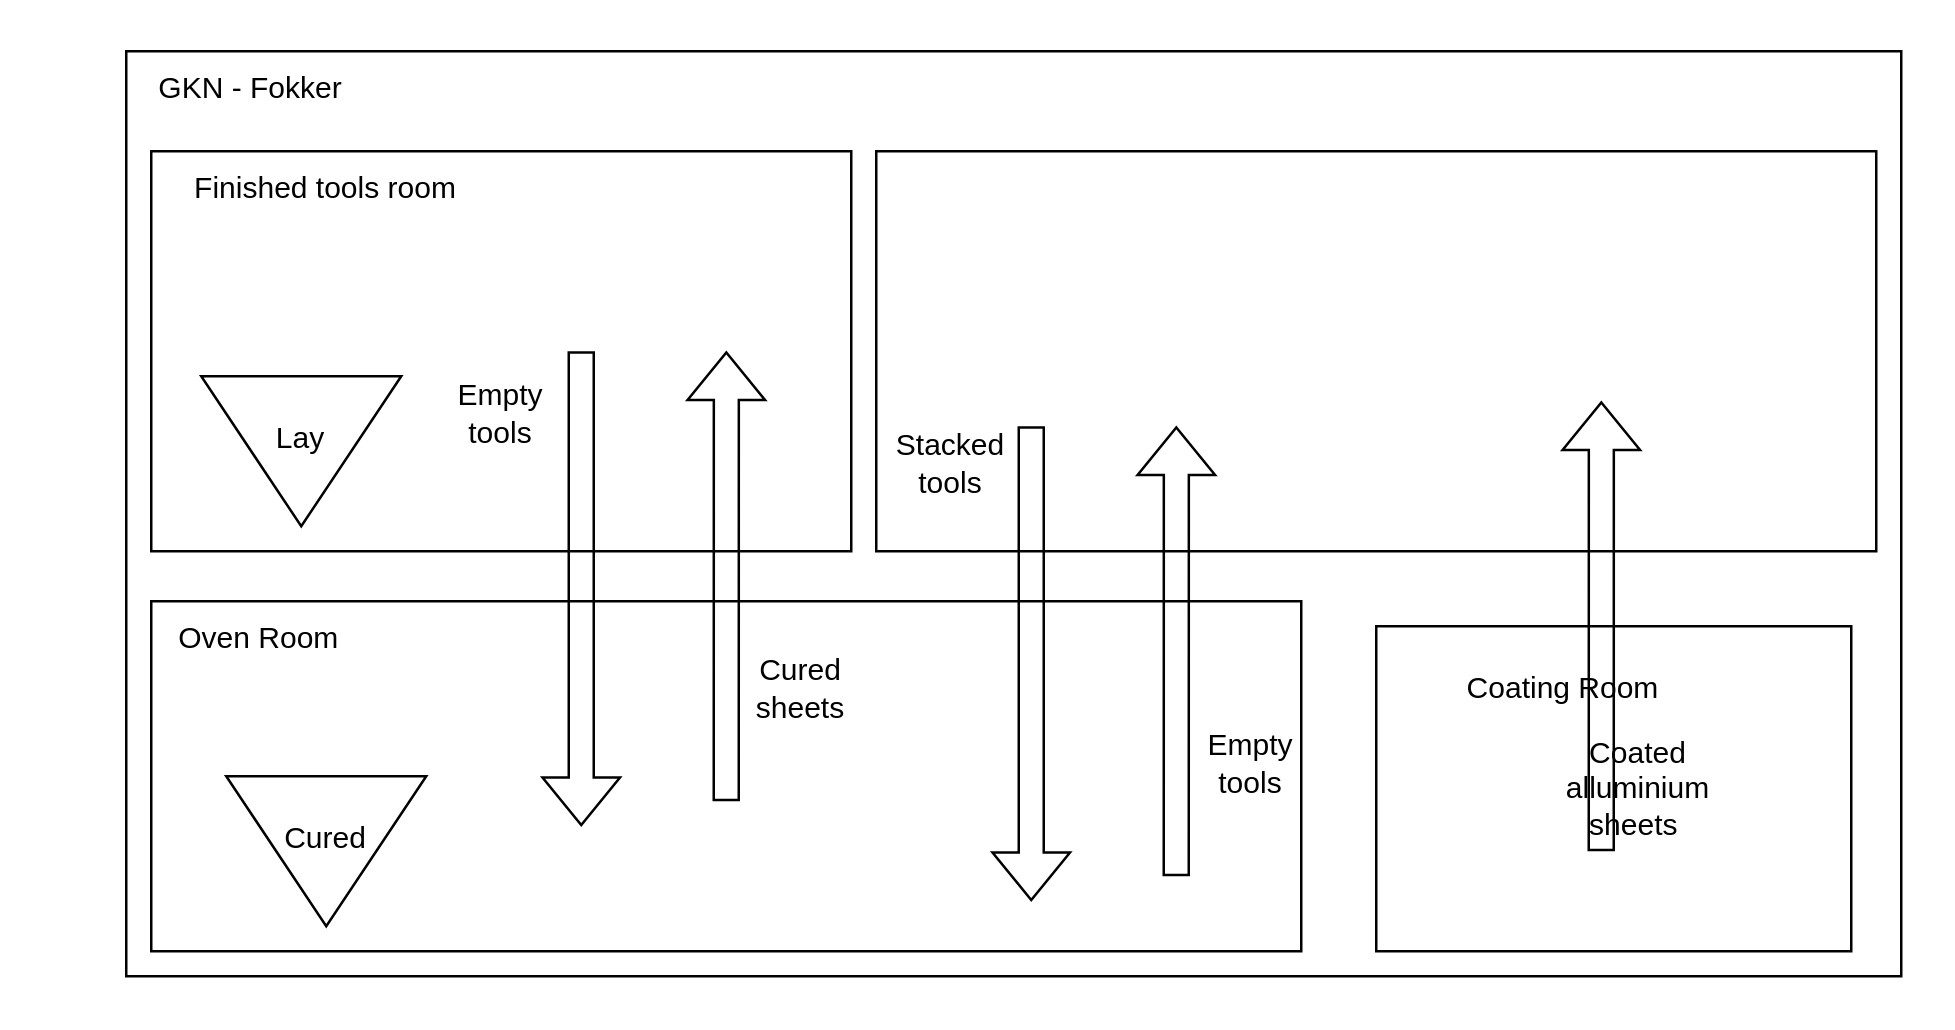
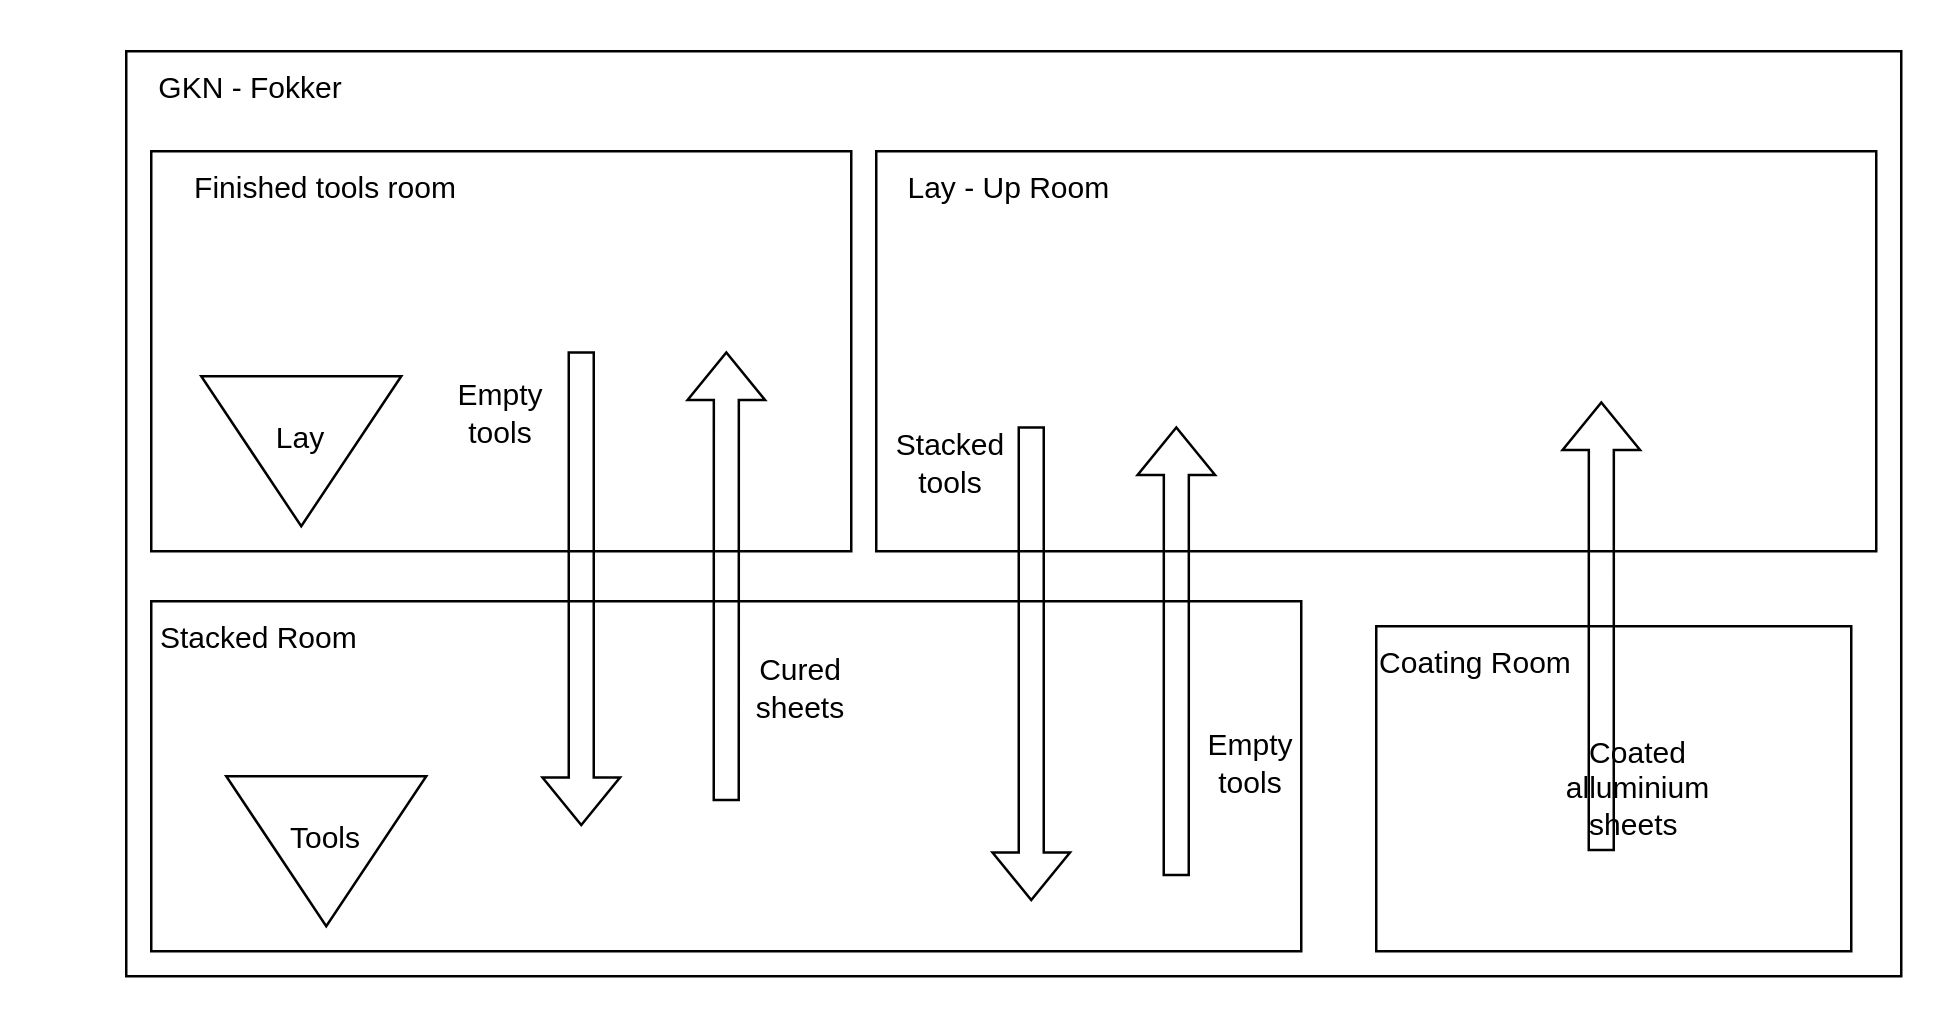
node "Lay - Up Room": added
node "Oven Room": label "Oven Room" -> "Stacked Room"
node "Coating Room": moved (1564, 689) -> (1476, 664)
node "Cured": label "Cured" -> "Tools"
